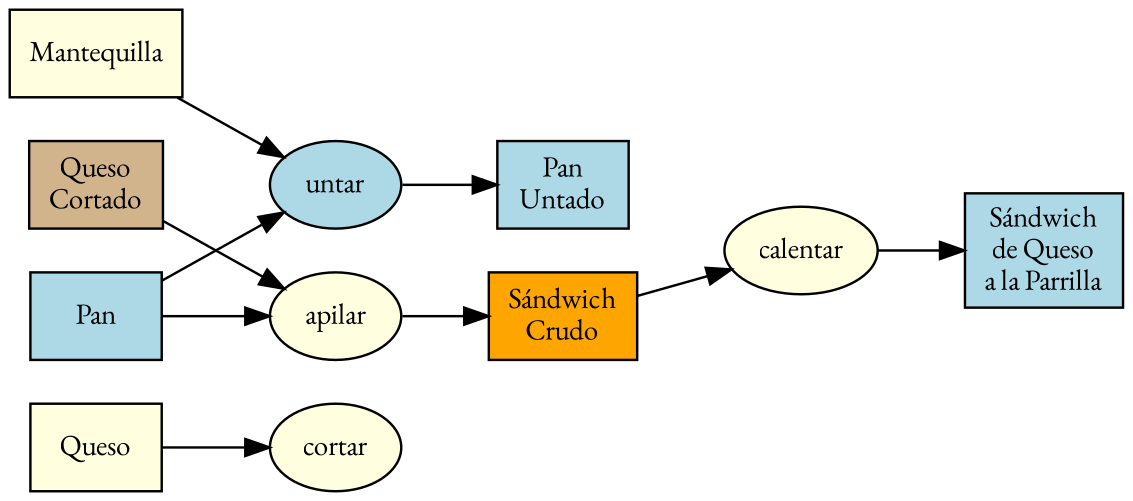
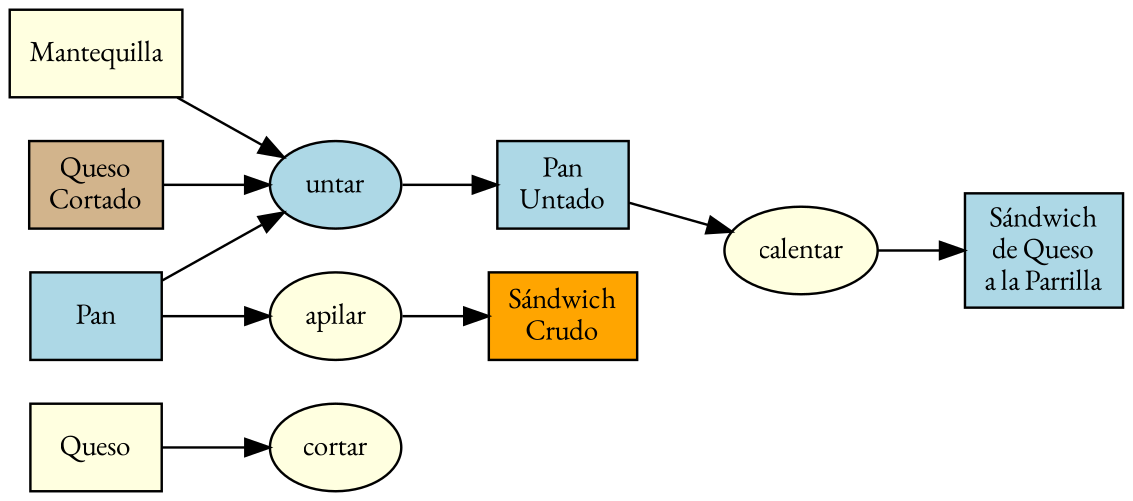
edge "Queso Cortado" -> "apilar": now "Queso Cortado" -> "untar"
edge "Sándwich Crudo" -> "calentar": now "Pan Untado" -> "calentar"
